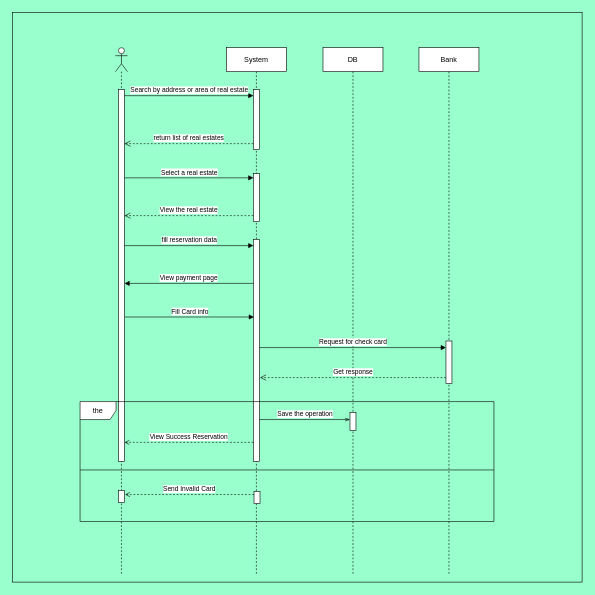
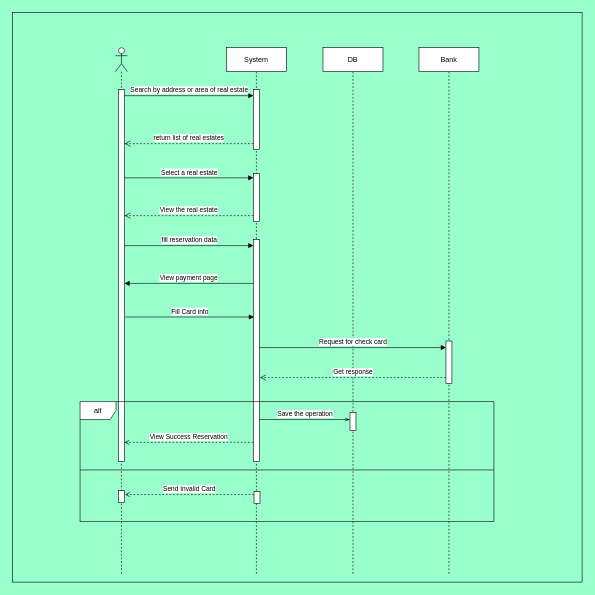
node "the": label "the" -> "alt"
